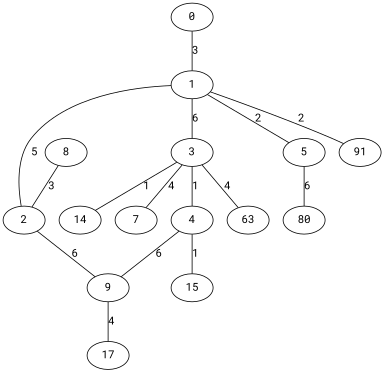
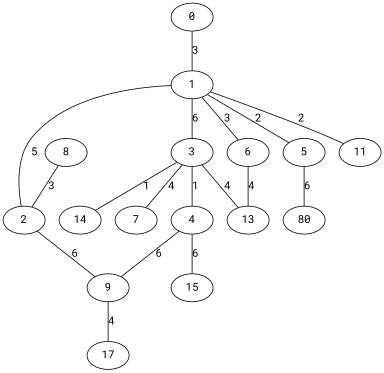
node "6": added
node "91": label "91" -> "11"
node "63": label "63" -> "13"
edge "4" -- "15": label "1" -> "6"
